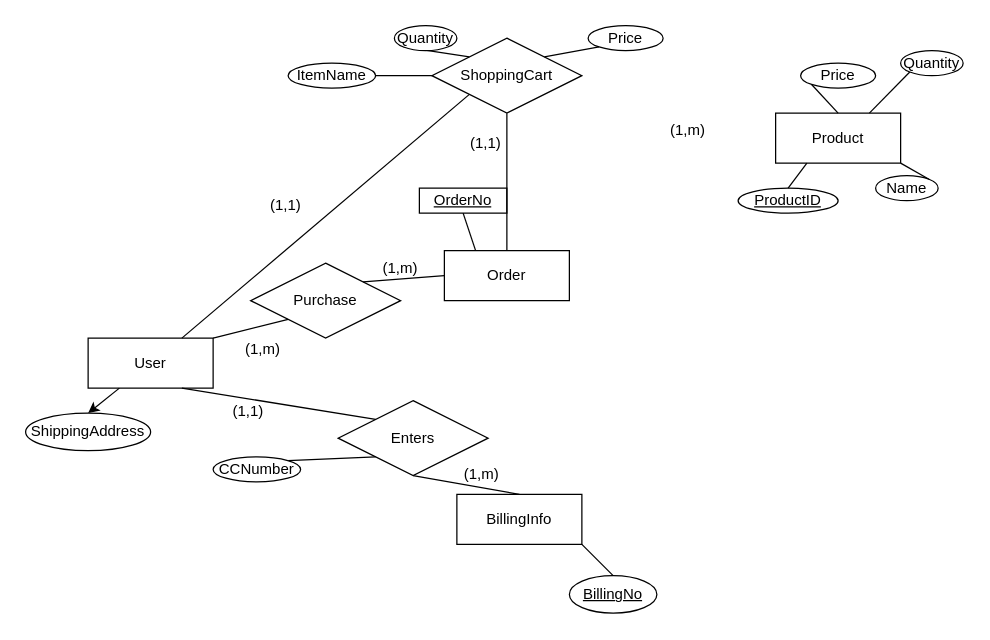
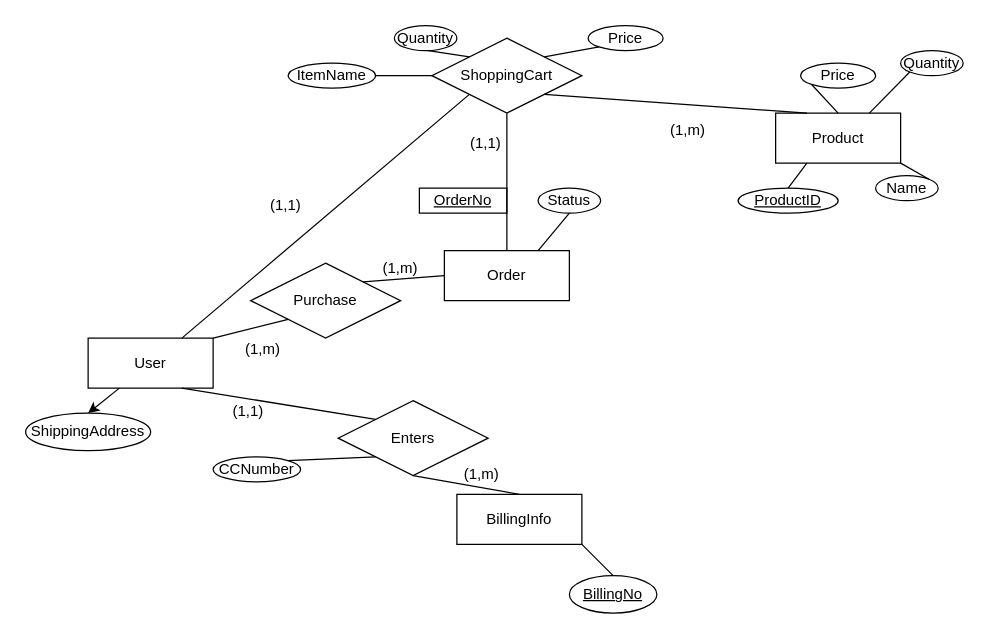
edge "ShoppingCart" -- "Product": added
node "Status": added
edge "OrderNo" -- "Order": removed
edge "Status" -- "Order": added
